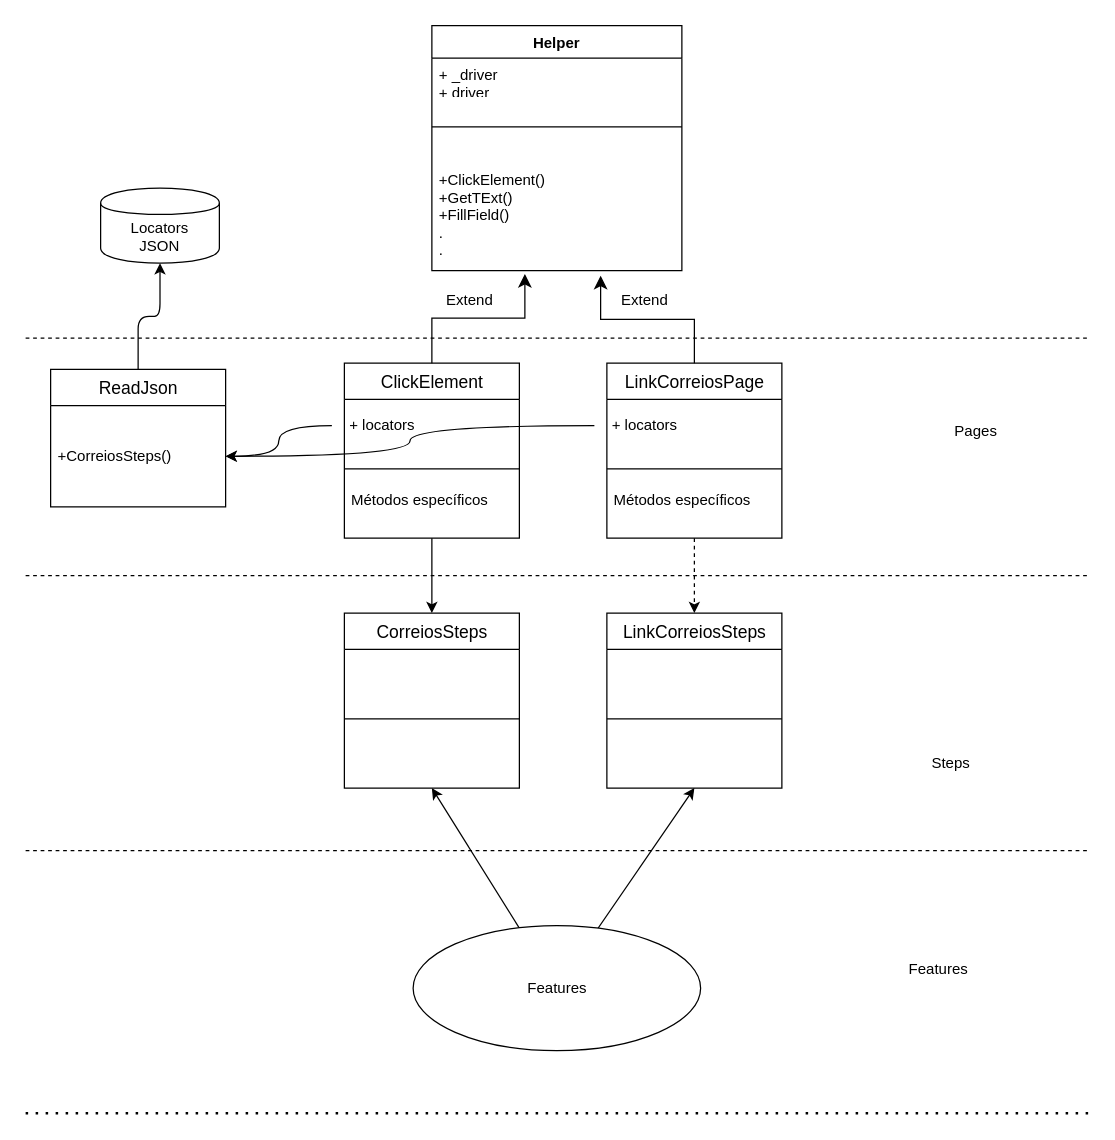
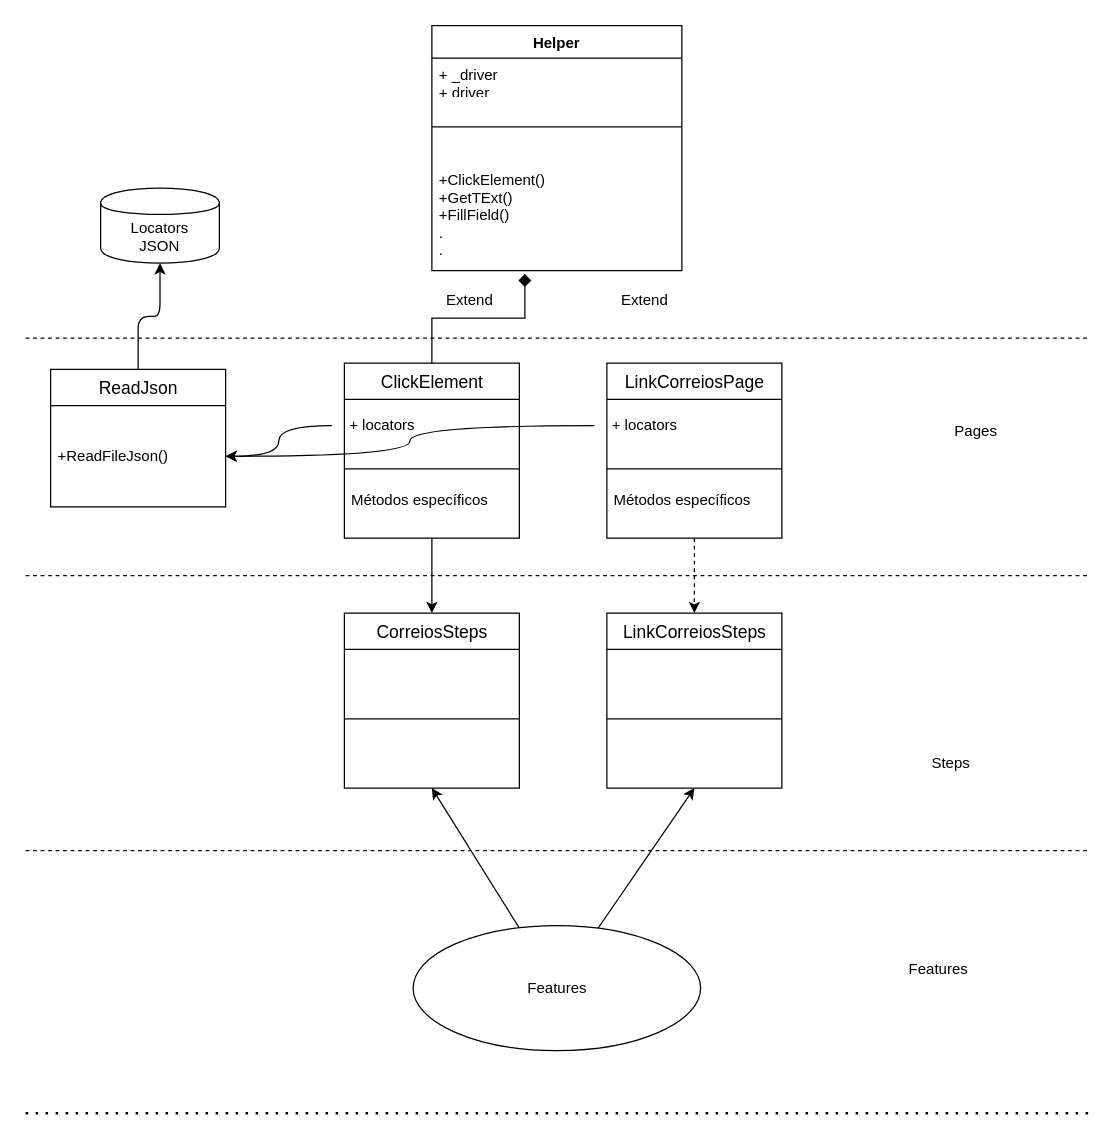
edge "ClickElement" -> "+ClickElement() +GetTExt() +FillField() . .": arrowhead classic -> diamond
edge "LinkCorreiosPage" -> "+ClickElement() +GetTExt() +FillField() . .": removed
node "+CorreiosSteps()": label "+CorreiosSteps()" -> "+ReadFileJson()"
